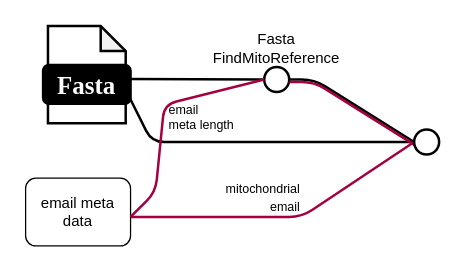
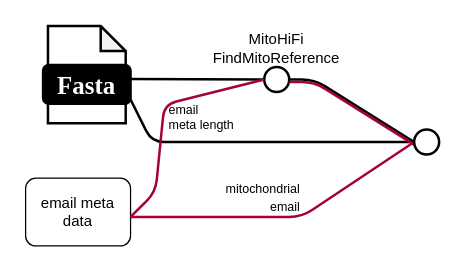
node "Fasta FindMitoReference": label "Fasta FindMitoReference" -> "MitoHiFi FindMitoReference"
